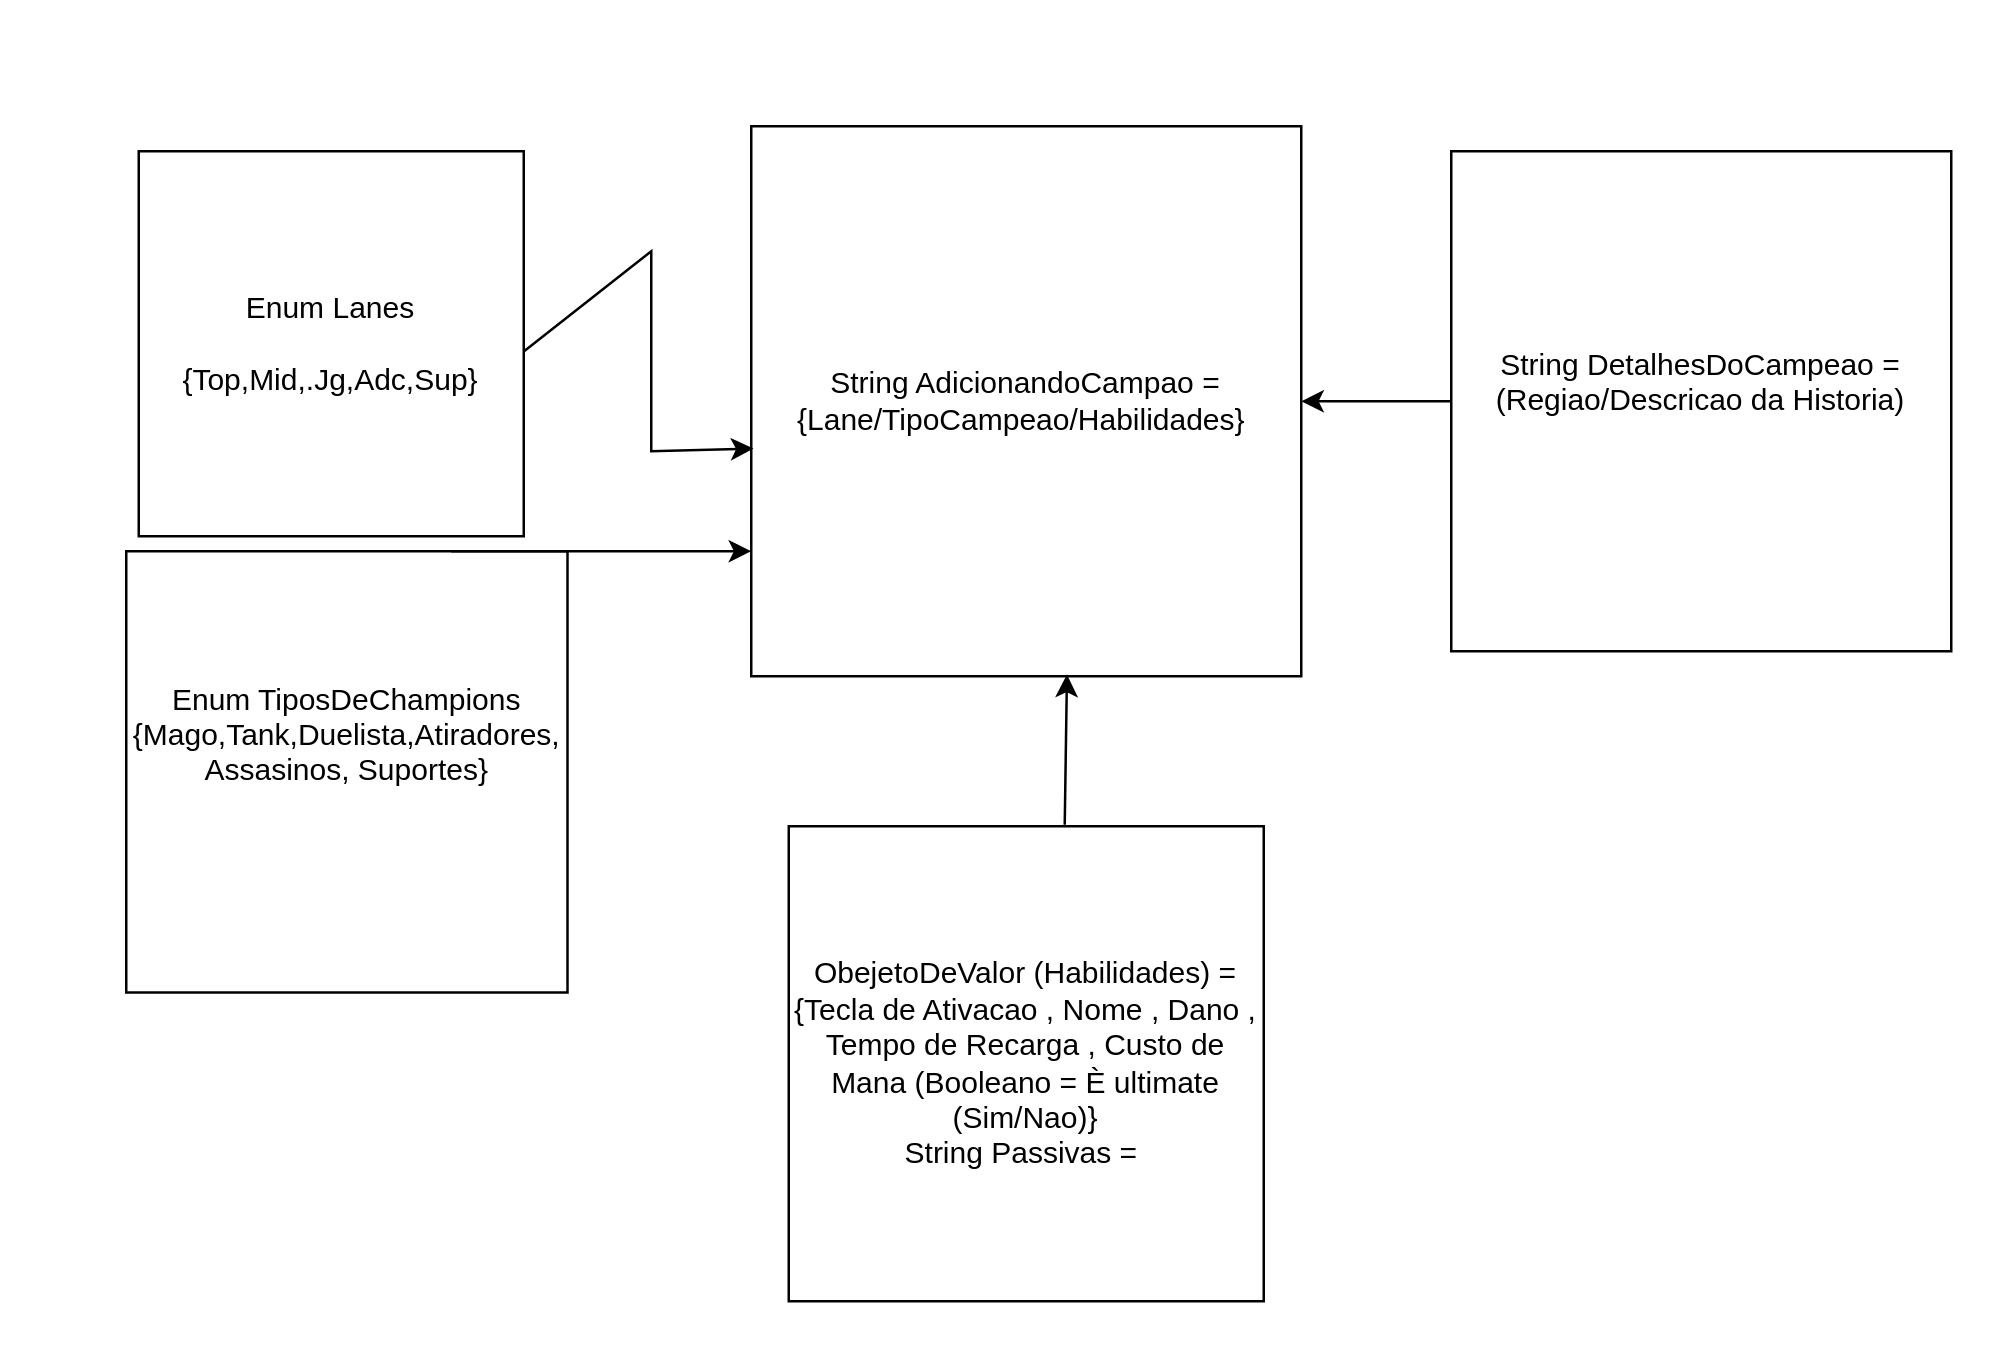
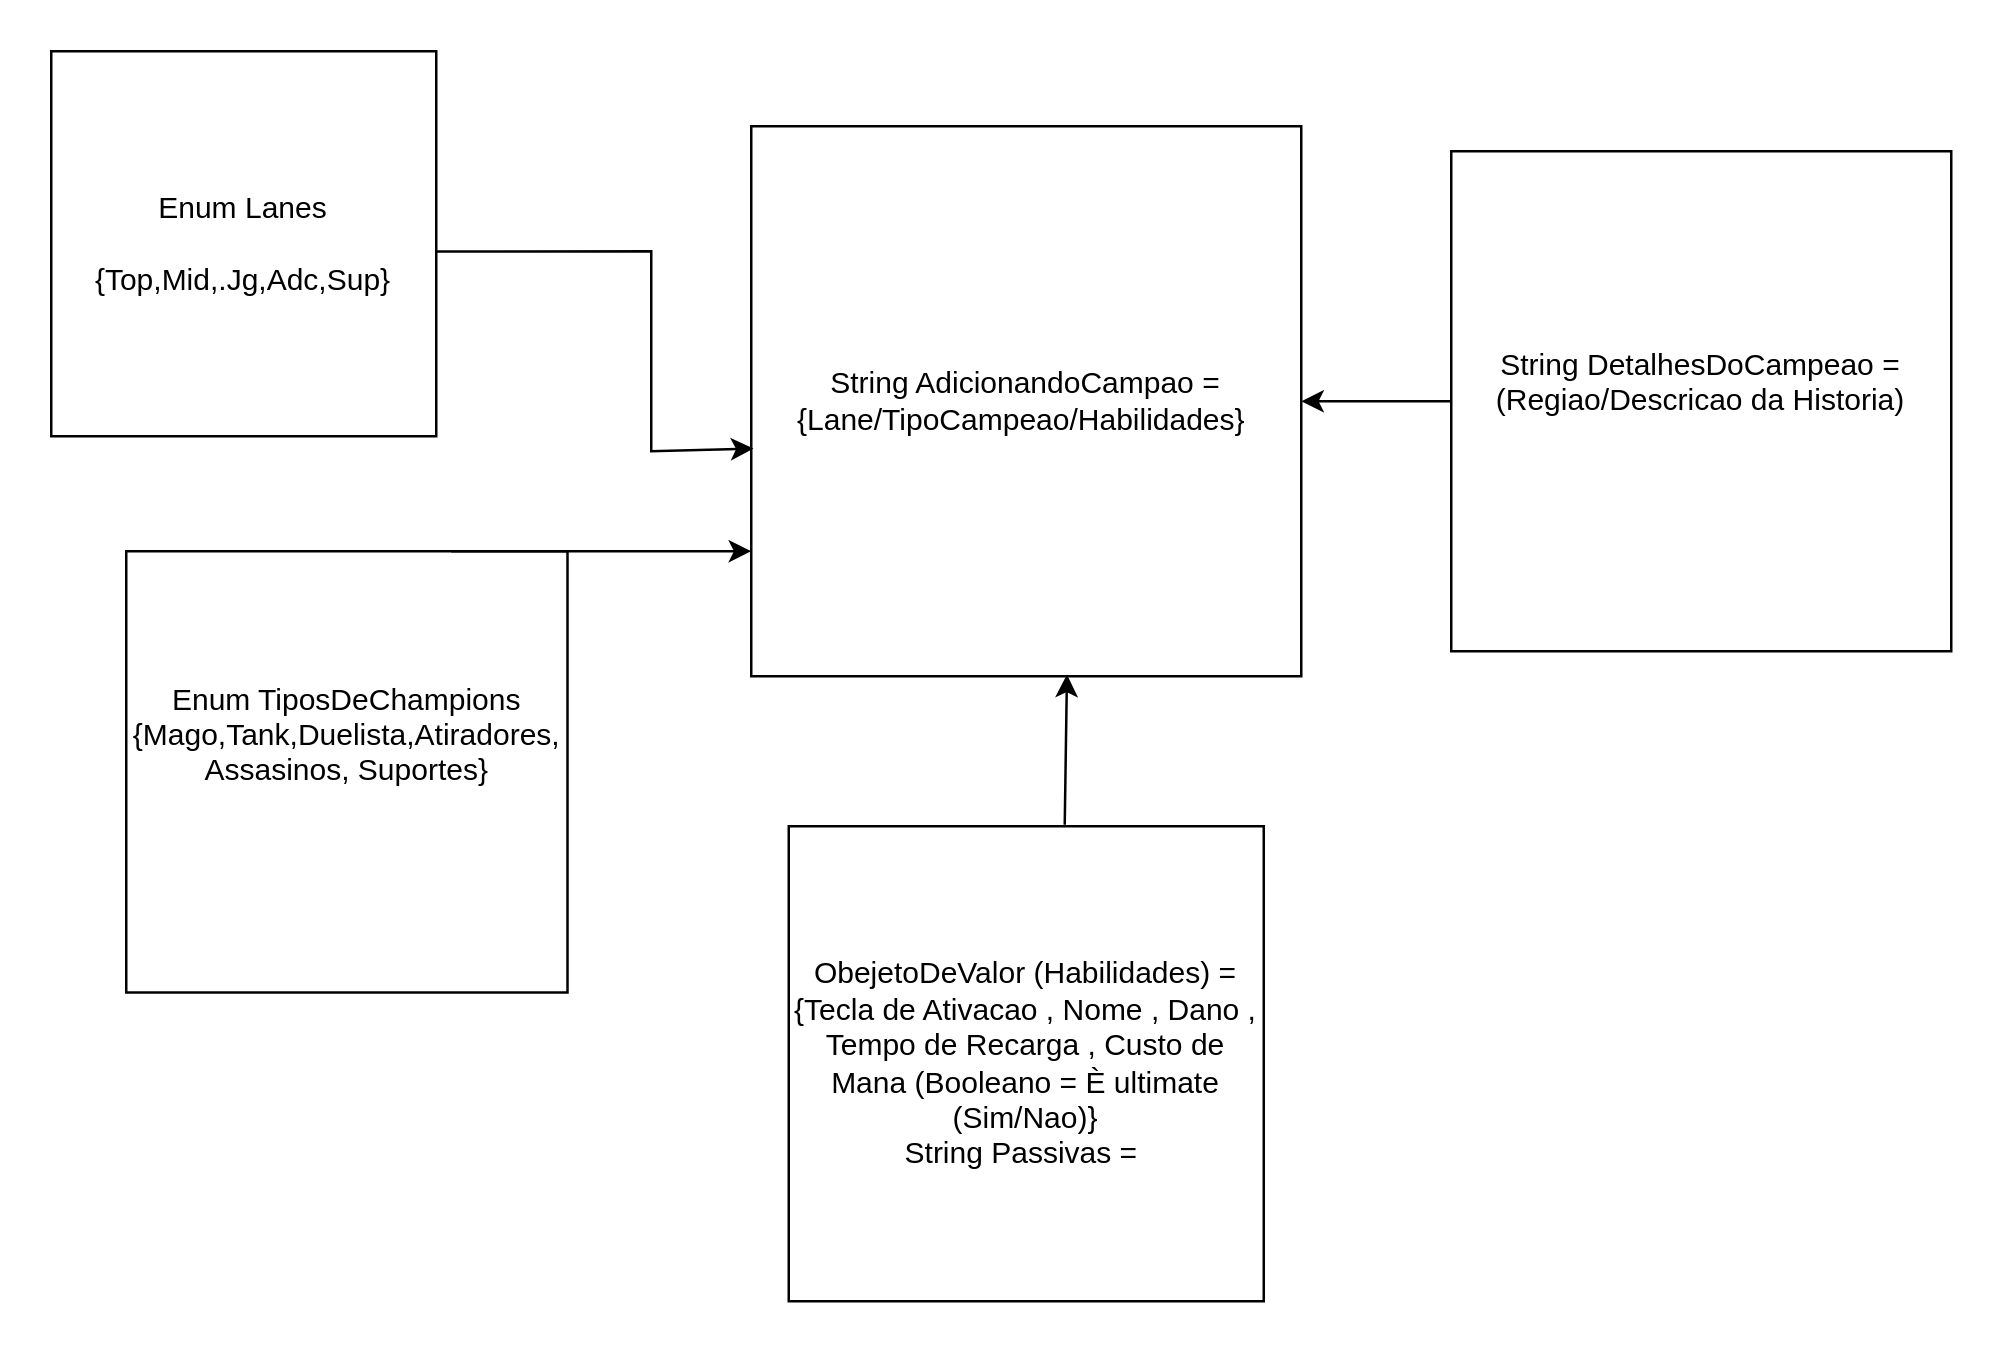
node "Enum Lanes {Top,Mid,.Jg,Adc,Sup}": moved (331, 344) -> (244, 244)
